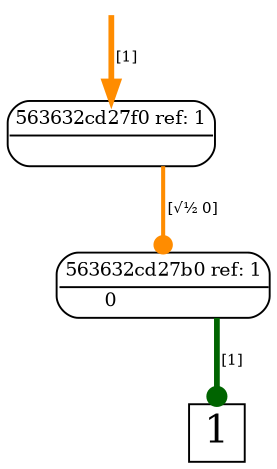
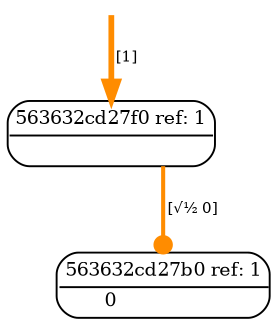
node "1": removed
